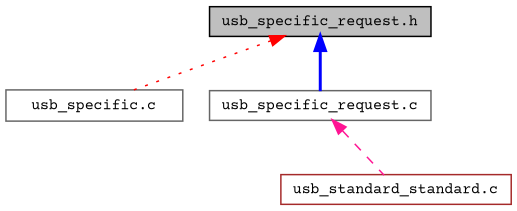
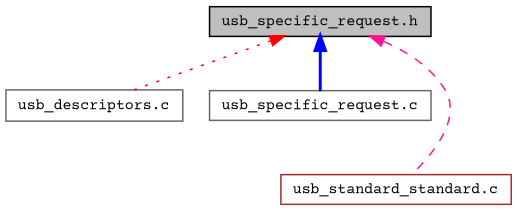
node "usb_specific.c": label "usb_specific.c" -> "usb_descriptors.c"
edge "usb_standard_standard.c" -> "usb_specific_request.c": now "usb_standard_standard.c" -> "usb_specific_request.h"
